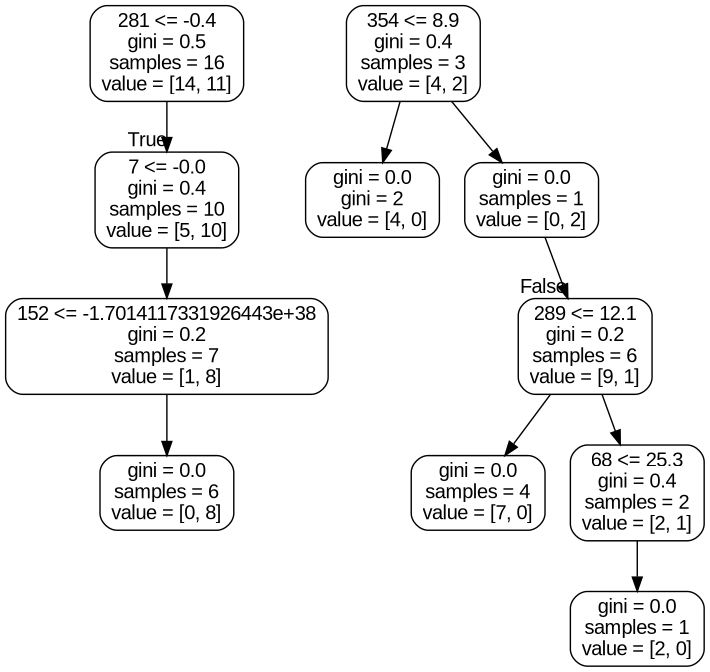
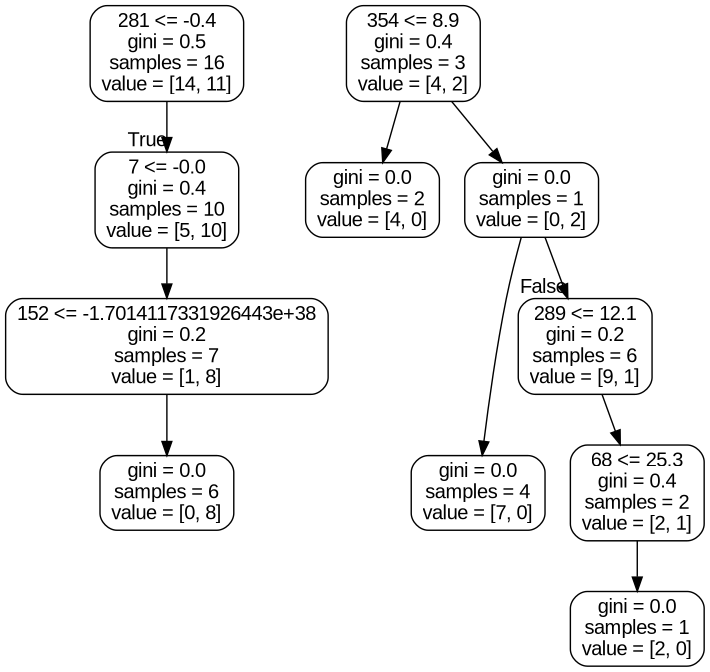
node "gini = 0.0 gini = 2 value = [4, 0]": label "gini = 0.0 gini = 2 value = [4, 0]" -> "gini = 0.0 samples = 2 value = [4, 0]"
edge "289 <= 12.1 gini = 0.2 samples = 6 value = [9, 1]" -> "gini = 0.0 samples = 4 value = [7, 0]": now "gini = 0.0 samples = 1 value = [0, 2]" -> "gini = 0.0 samples = 4 value = [7, 0]"
